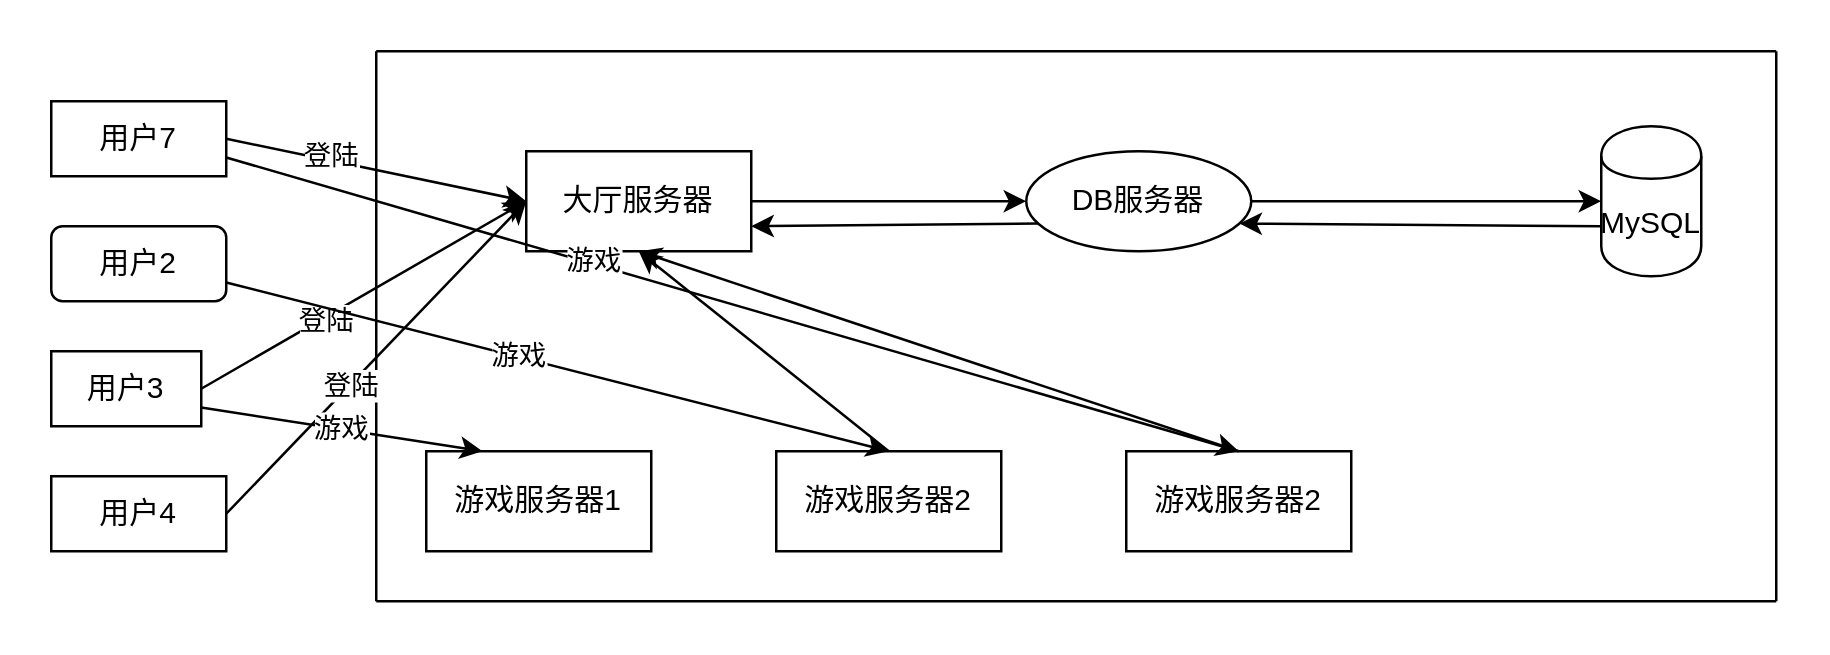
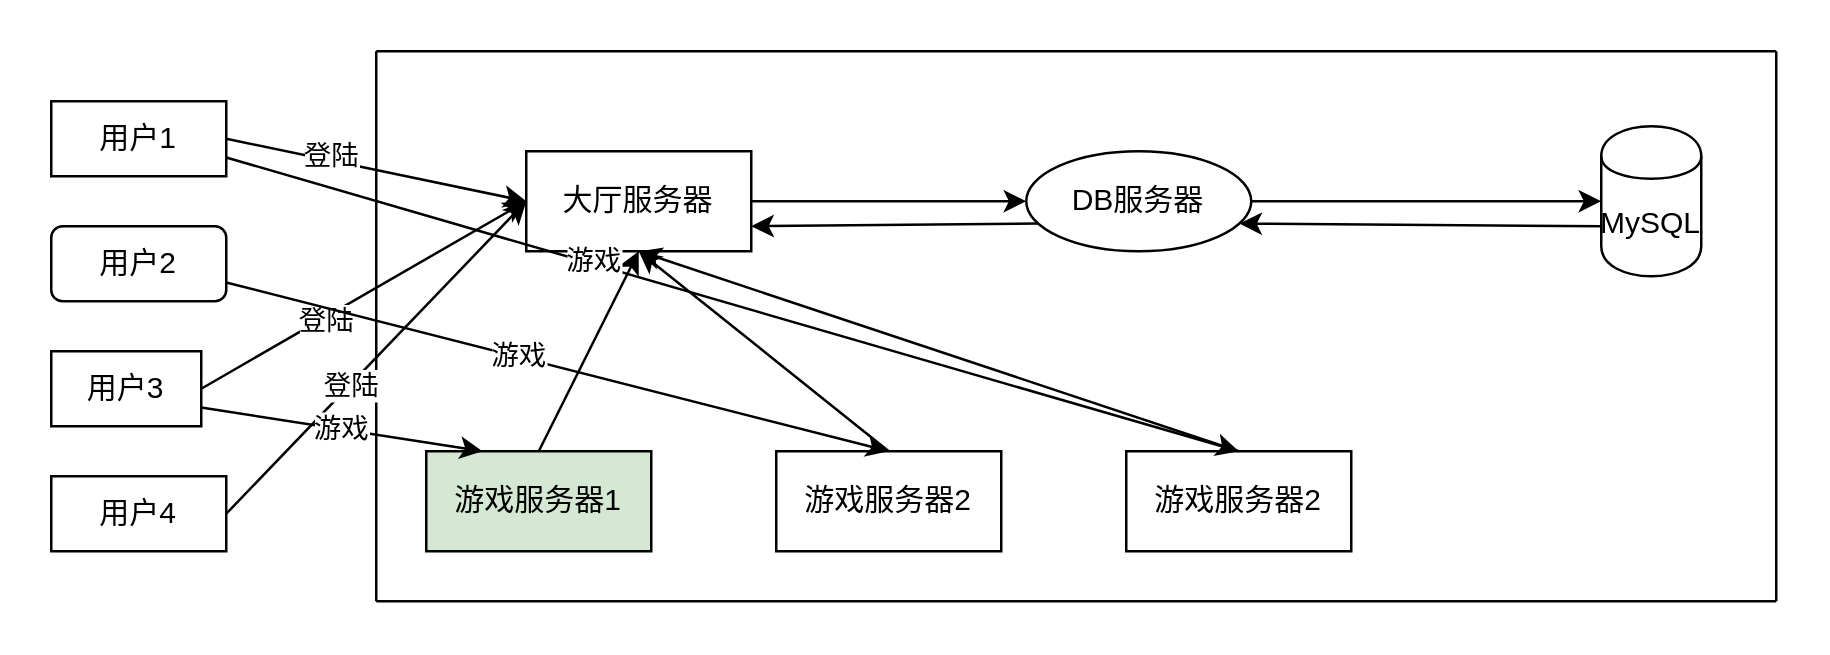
node "用户7": label "用户7" -> "用户1"
edge "游戏服务器1" -> "大厅服务器": added
node "游戏服务器1": fillcolor #ffffff -> #d5e8d4
